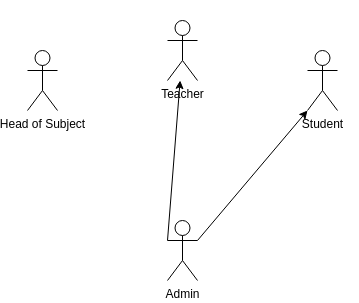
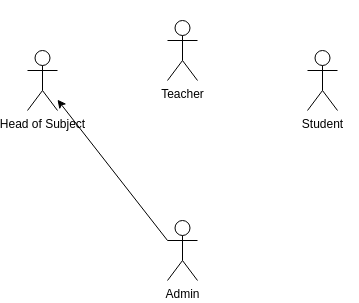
edge "Admin" -> "Teacher": now "Admin" -> "Head of Subject"
edge "Admin" -> "Student": removed
